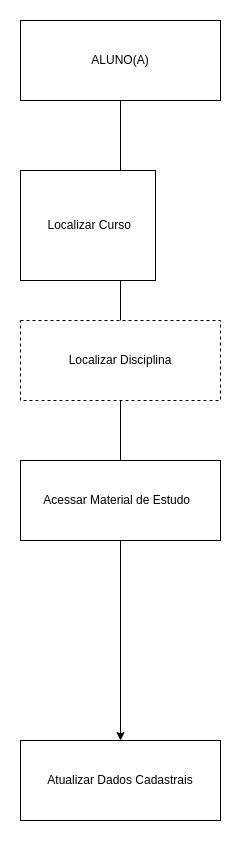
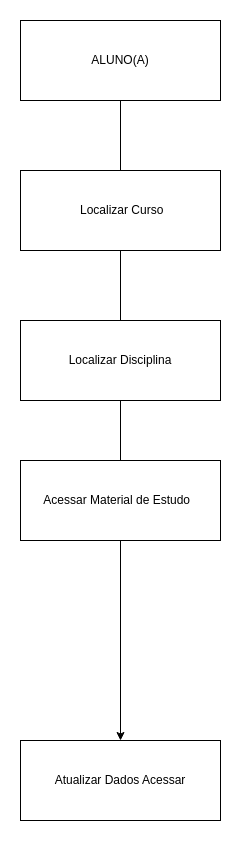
node "Localizar Curso": size 135x110 -> 200x80
node "Localizar Disciplina": style dashed -> solid
node "Atualizar Dados Cadastrais": label "Atualizar Dados Cadastrais" -> "Atualizar Dados Acessar"
